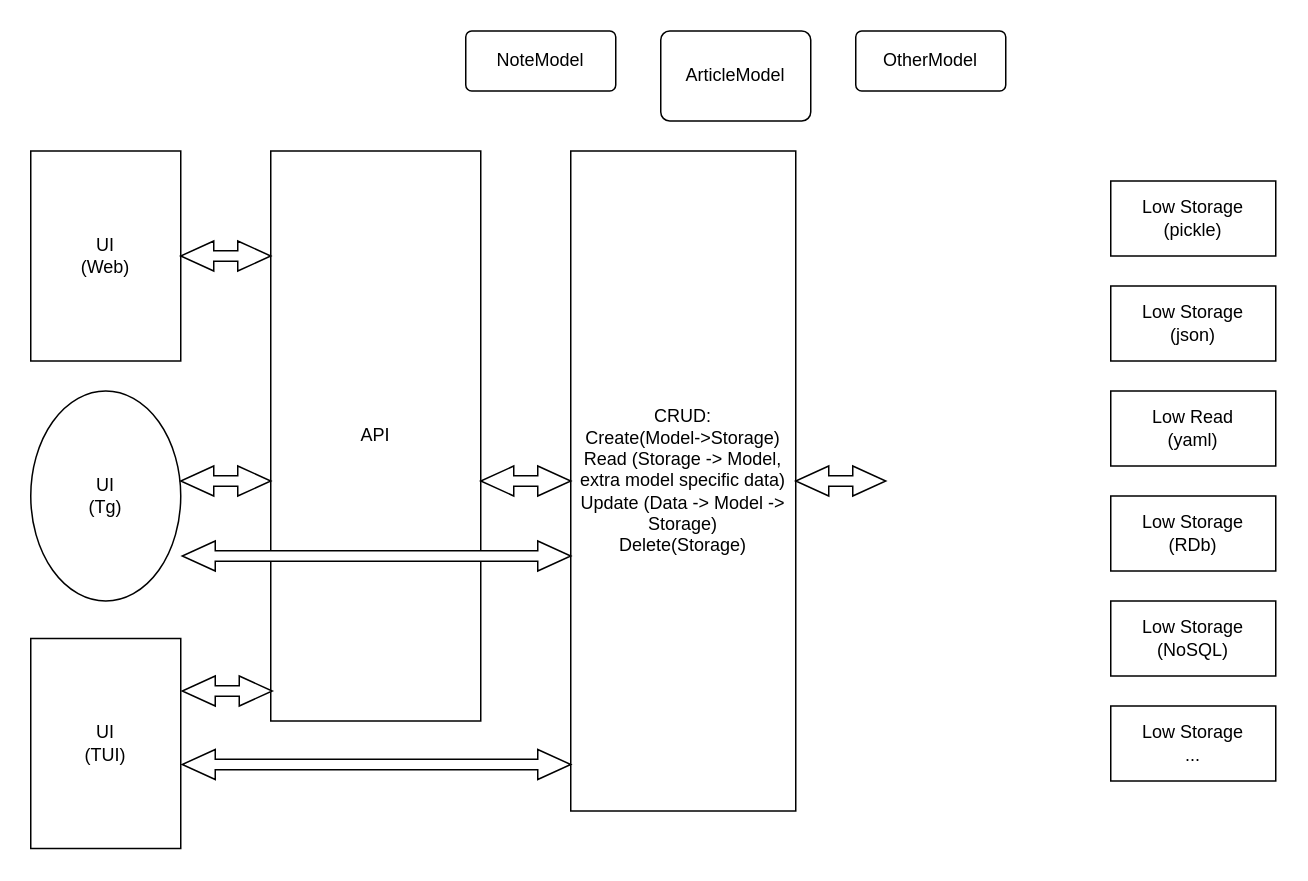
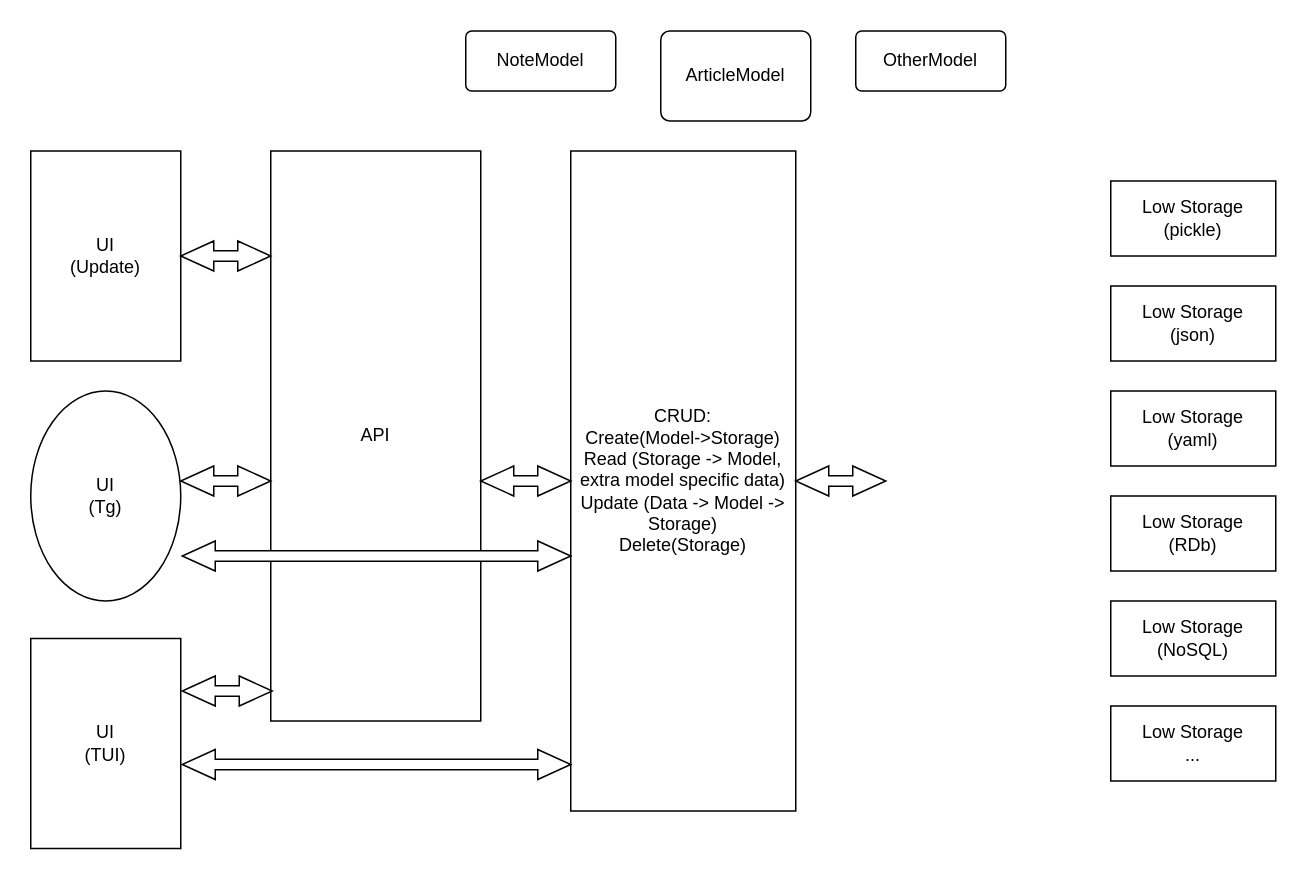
node "UI (Web)": label "UI (Web)" -> "UI (Update)"
node "Low Read (yaml)": label "Low Read (yaml)" -> "Low Storage (yaml)"
